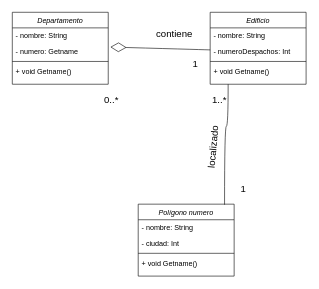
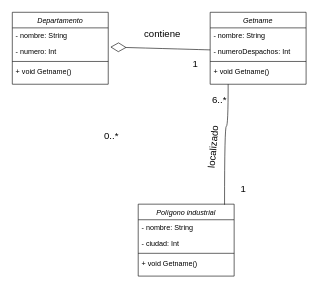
node "Edificio": label "Edificio" -> "Getname"
node "contiene": moved (174, 33) -> (162, 33)
node "- numero: Getname": label "- numero: Getname" -> "- numero: Int"
node "0..*": moved (111, 99) -> (111, 135)
node "1..*": label "1..*" -> "6..*"
node "Polígono numero": label "Polígono numero" -> "Polígono industrial"
